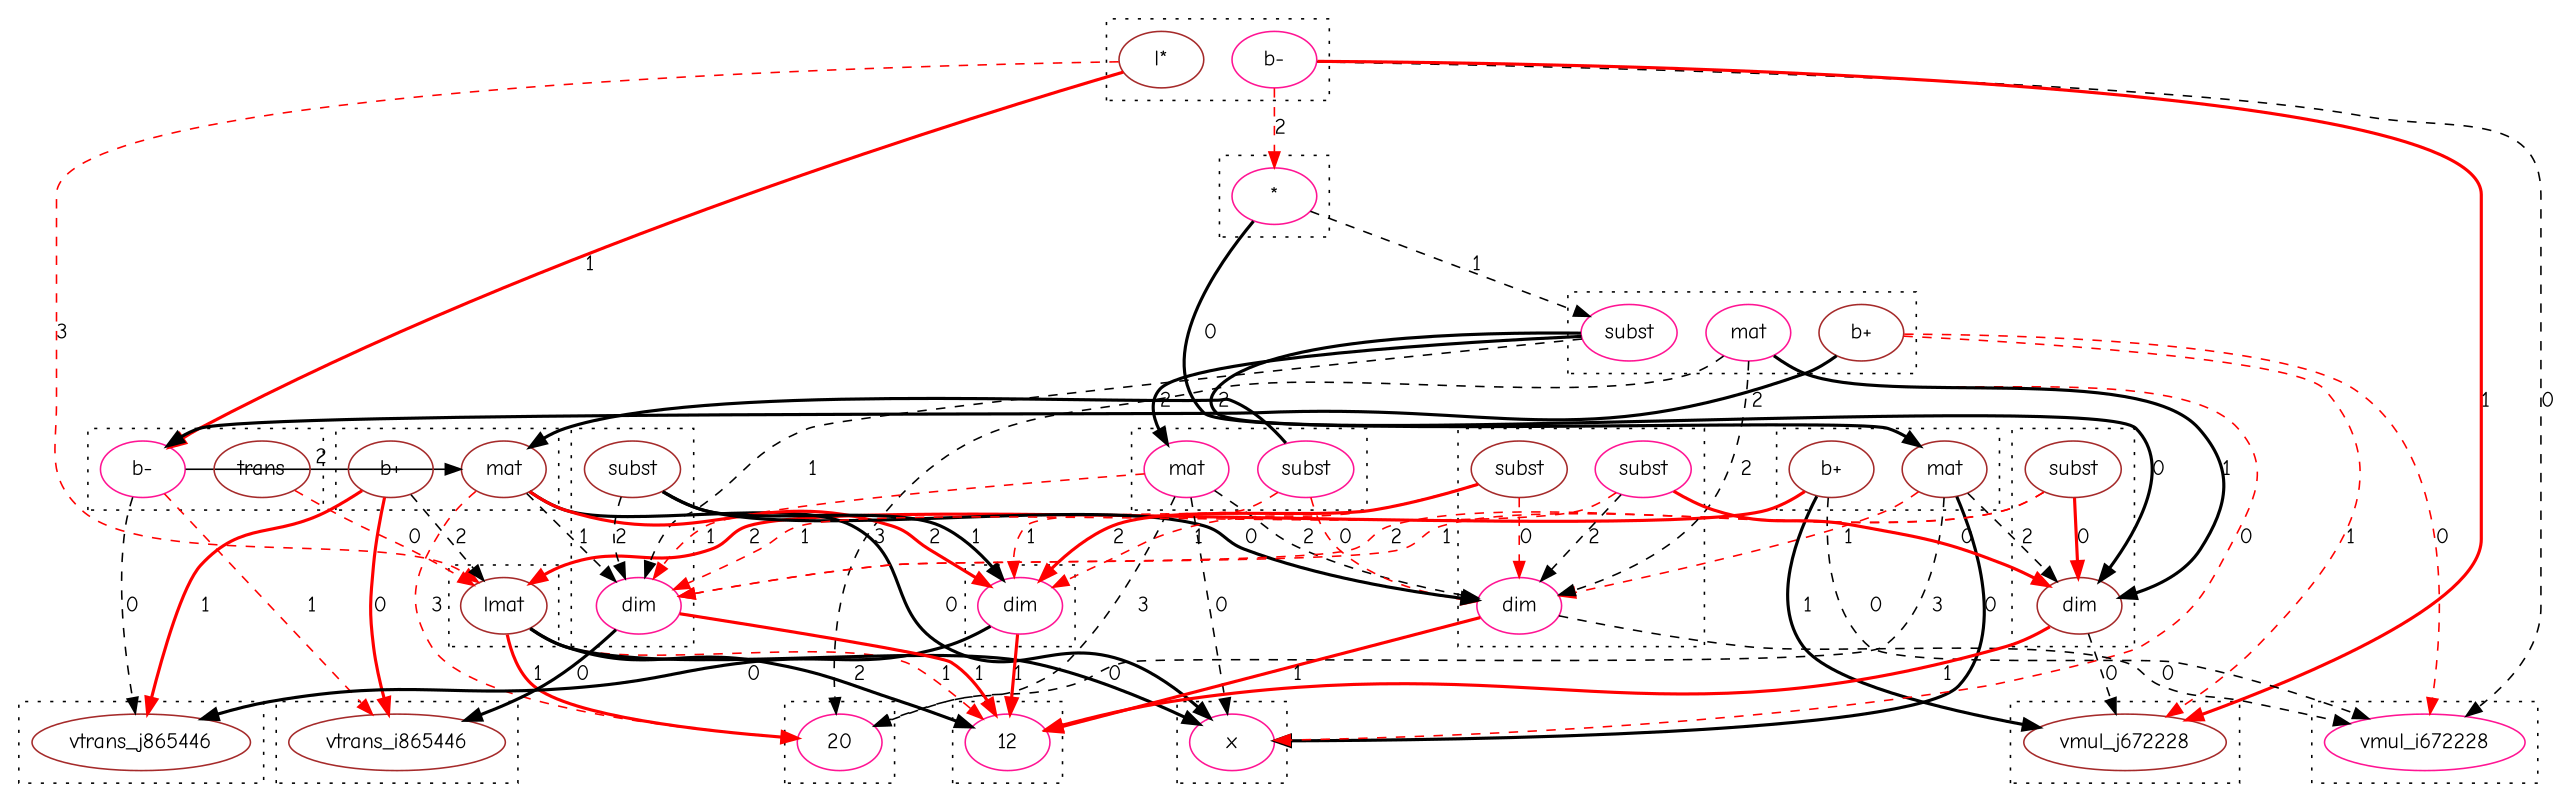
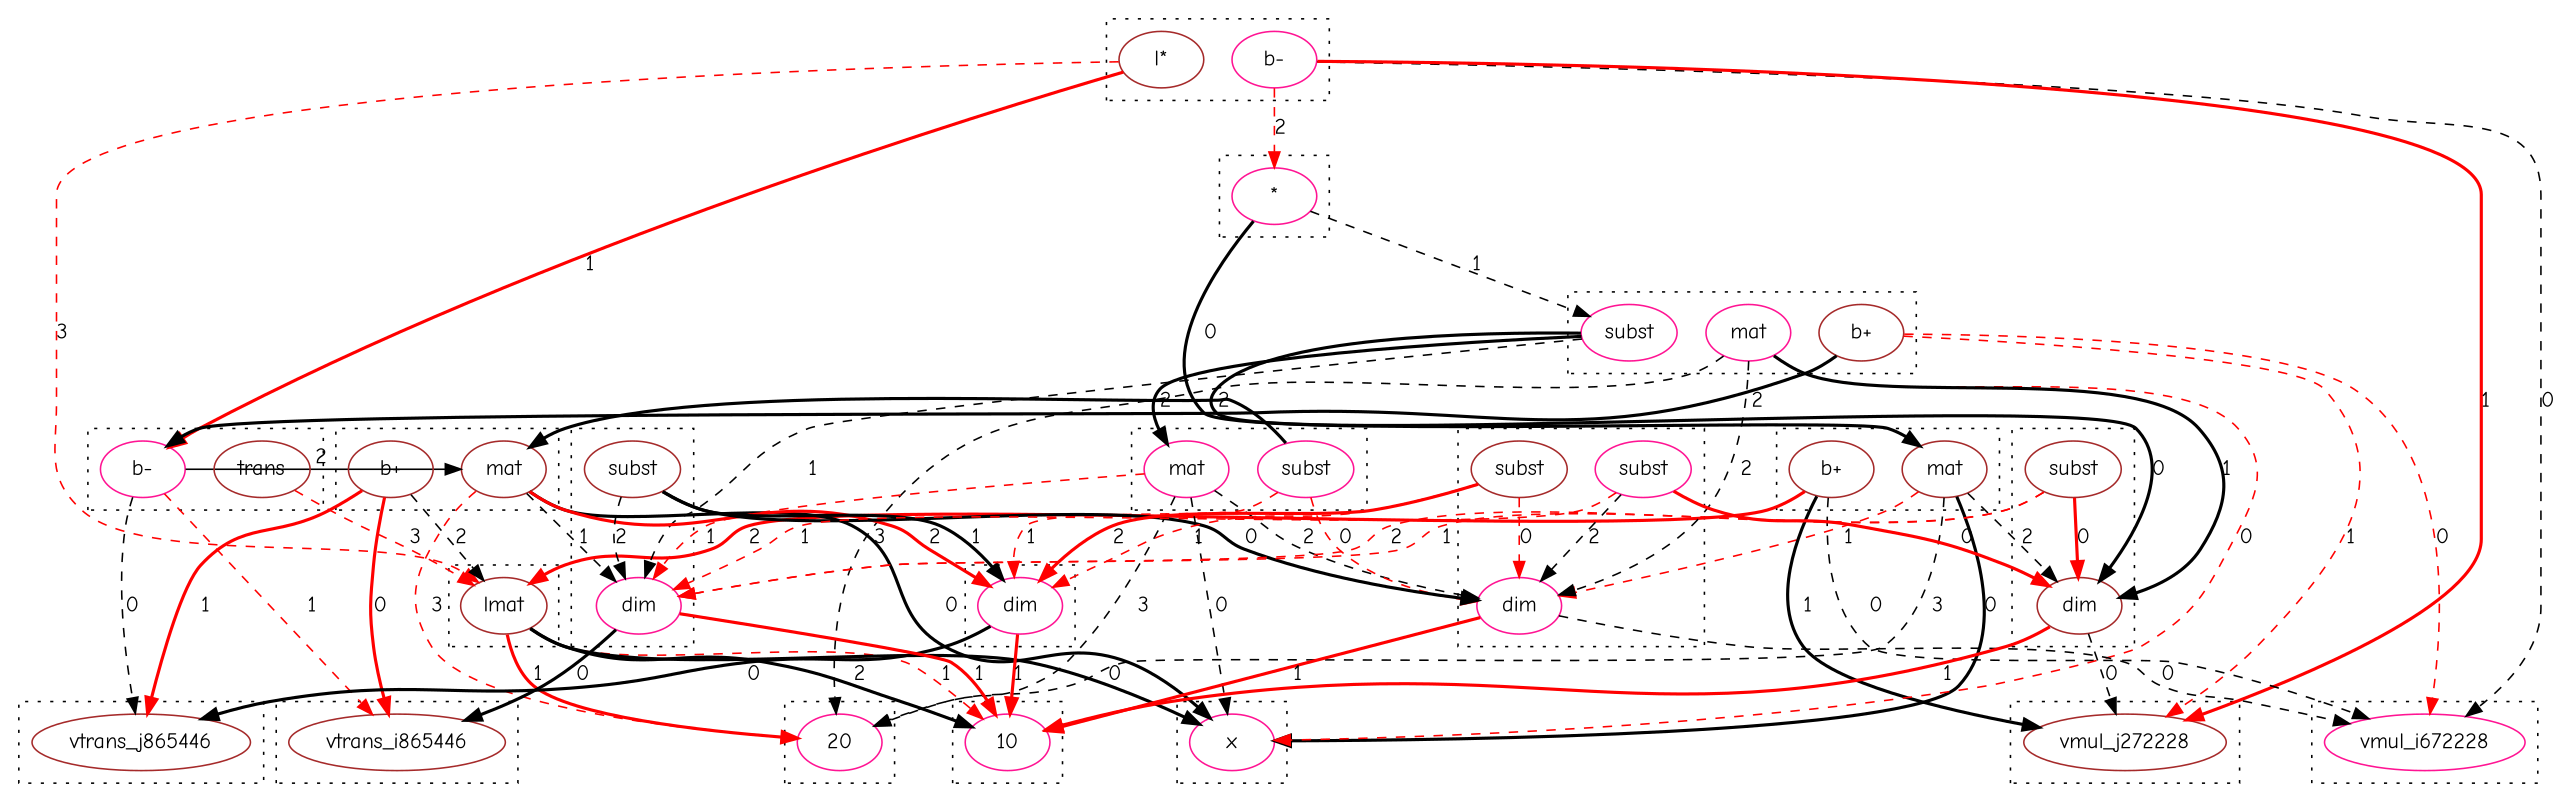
edge "trans" -> "lmat": label "0" -> "3"
node "12": label "12" -> "10"
node "vmul_j672228": label "vmul_j672228" -> "vmul_j272228"
